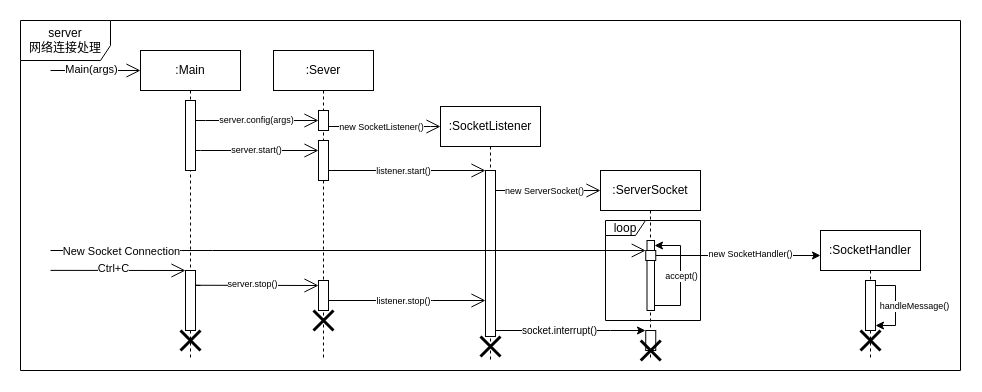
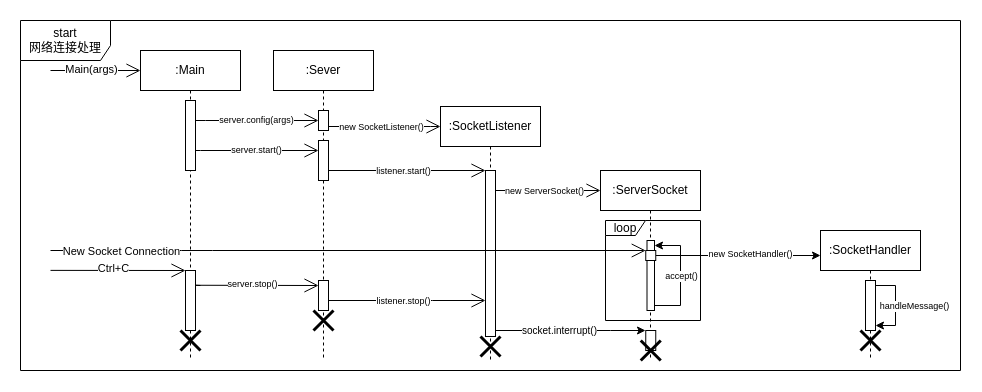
node "server 网络连接处理": label "server 网络连接处理" -> "start 网络连接处理"
